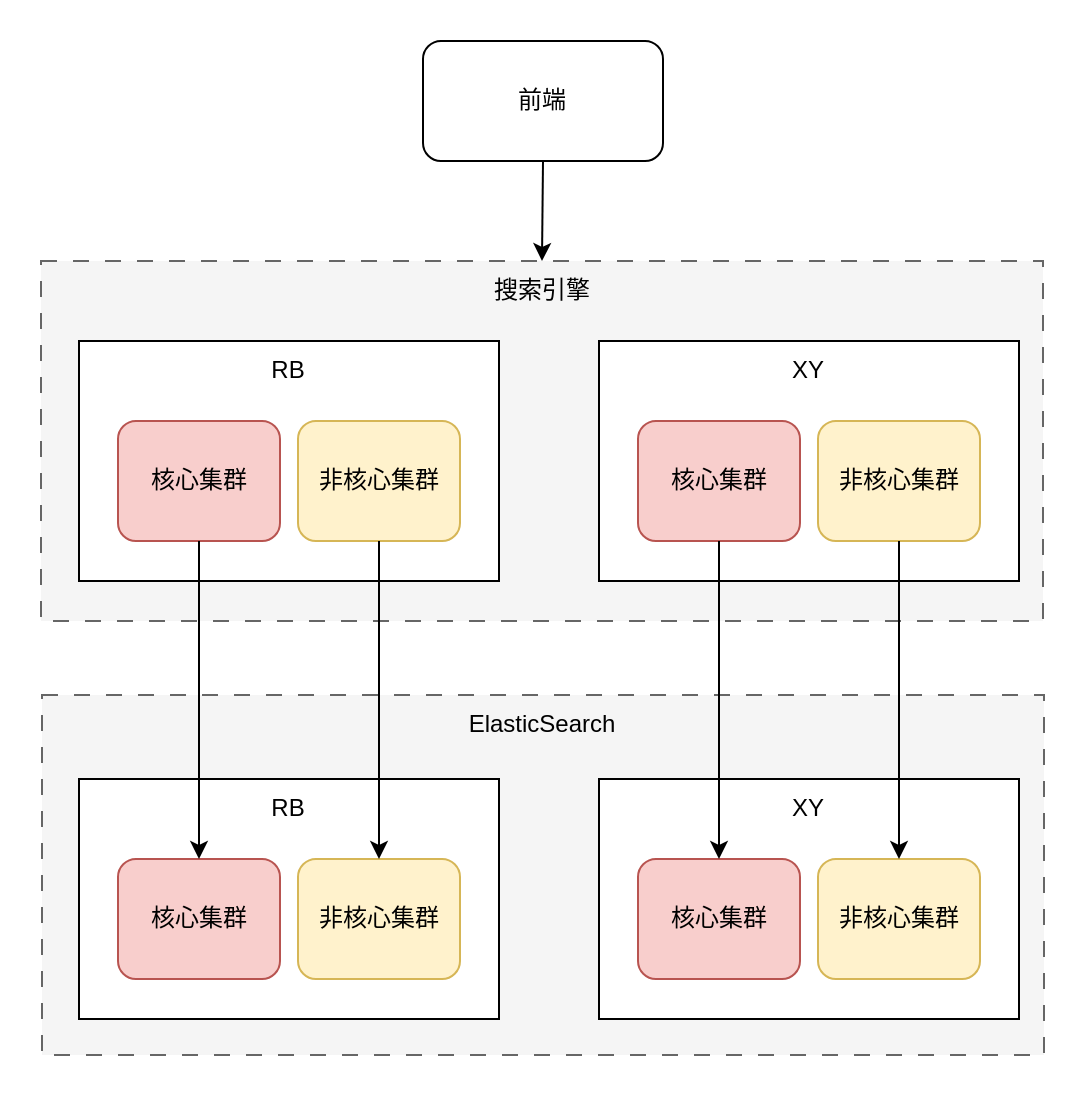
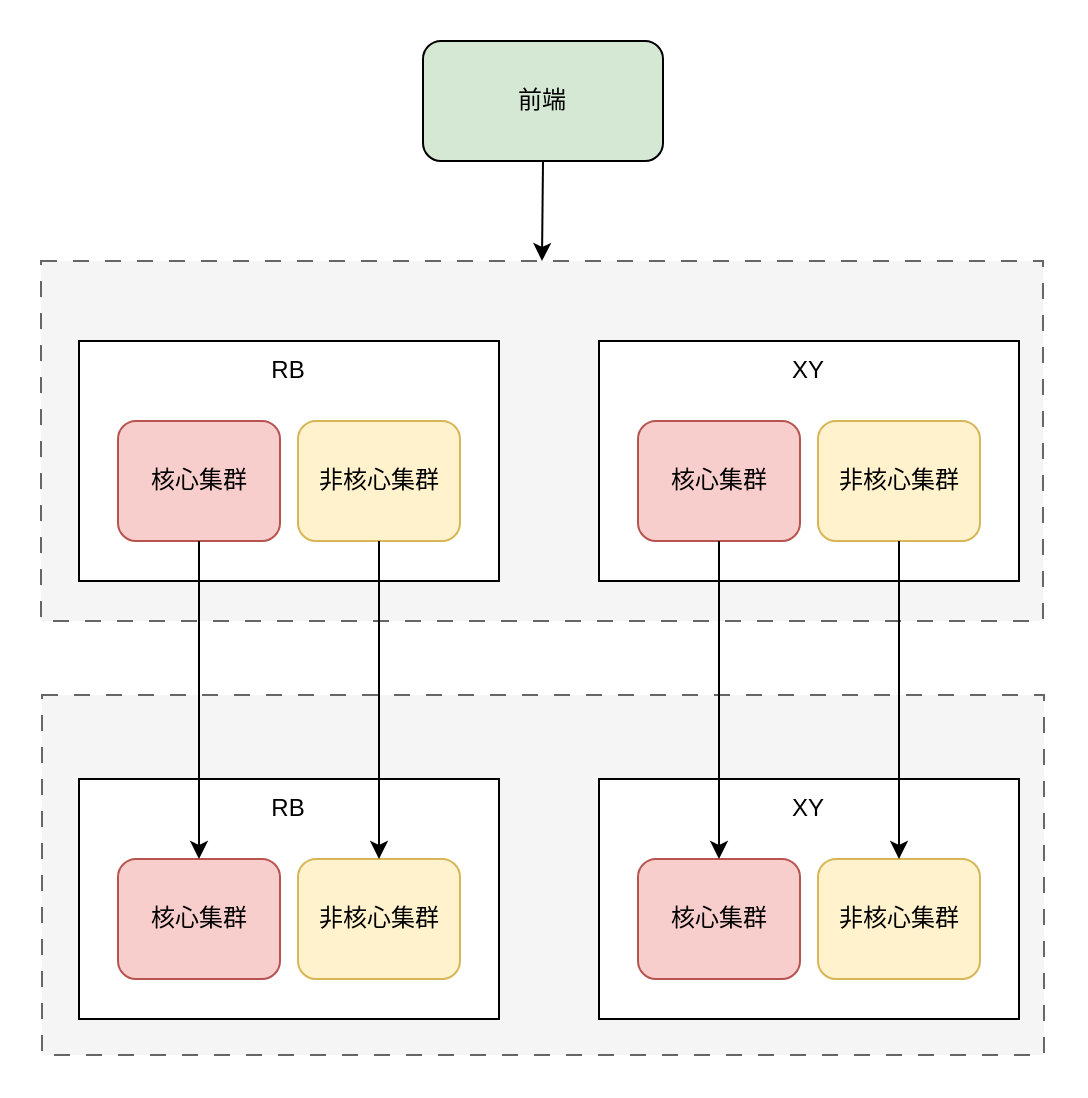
node "前端": fillcolor #ffffff -> #d5e8d4
node "搜索引擎": removed
node "ElasticSearch": removed
